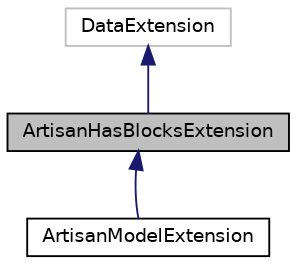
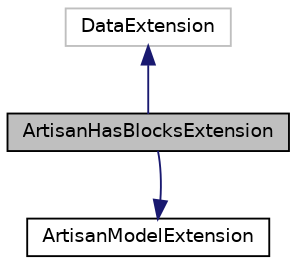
edge "ArtisanModelExtension" -> "ArtisanHasBlocksExtension": reversed
